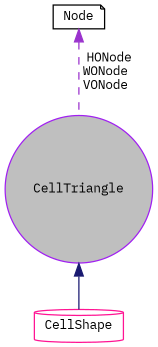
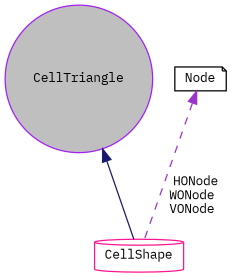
edge "CellTriangle" -> "Node": now "CellShape" -> "Node"
